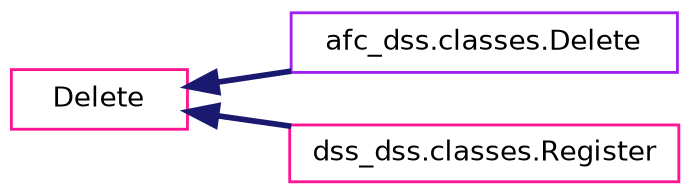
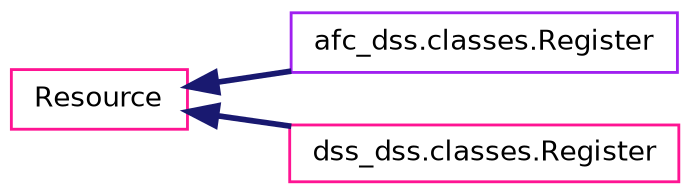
node "afc_dss.classes.Delete": label "afc_dss.classes.Delete" -> "afc_dss.classes.Register"
node "Delete": label "Delete" -> "Resource"
